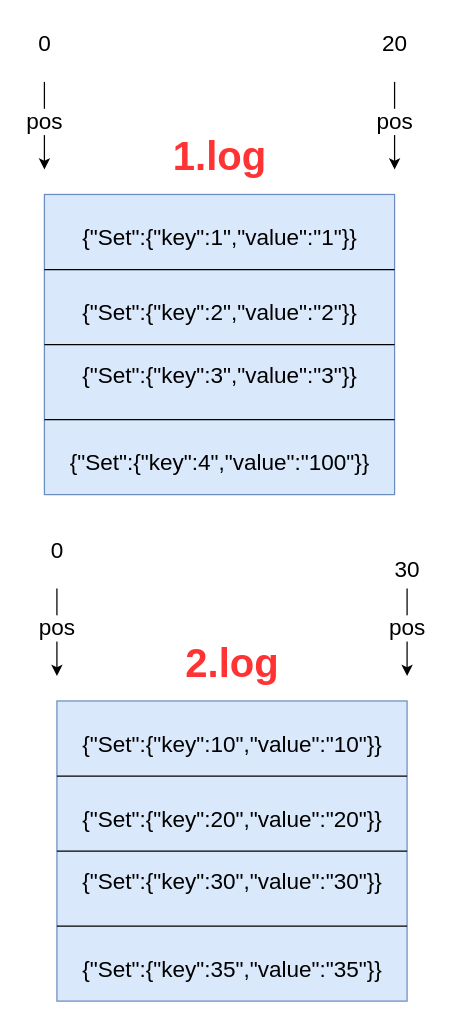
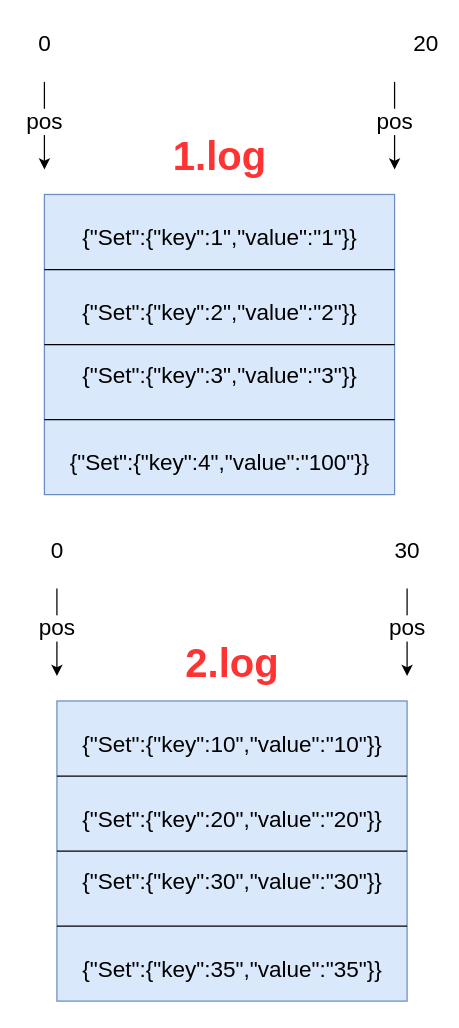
node "20": moved (394, 44) -> (426, 44)
node "30": moved (407, 569) -> (407, 551)
